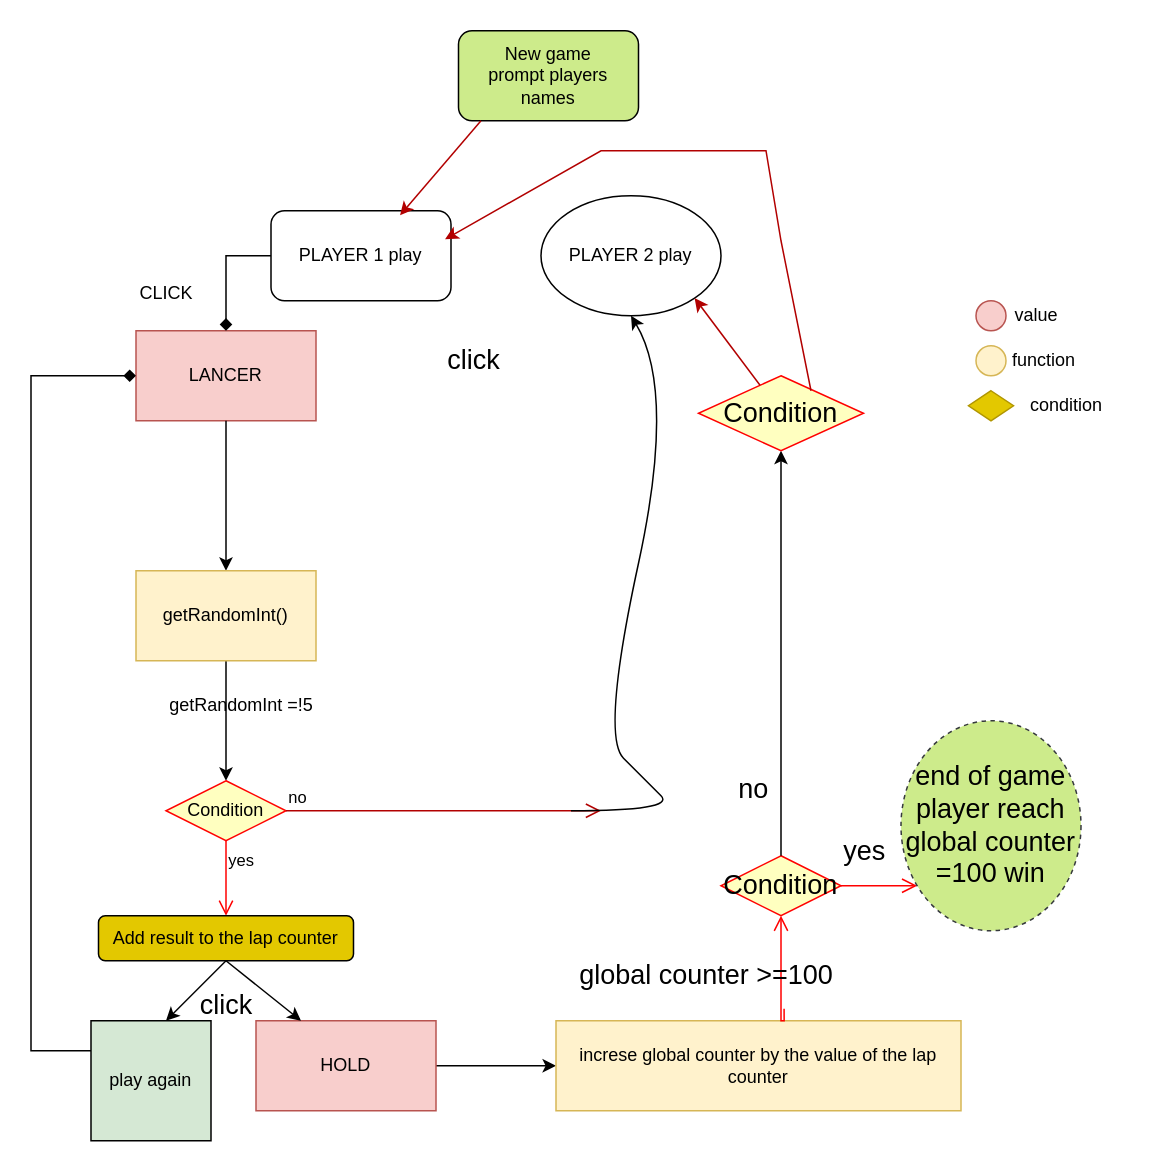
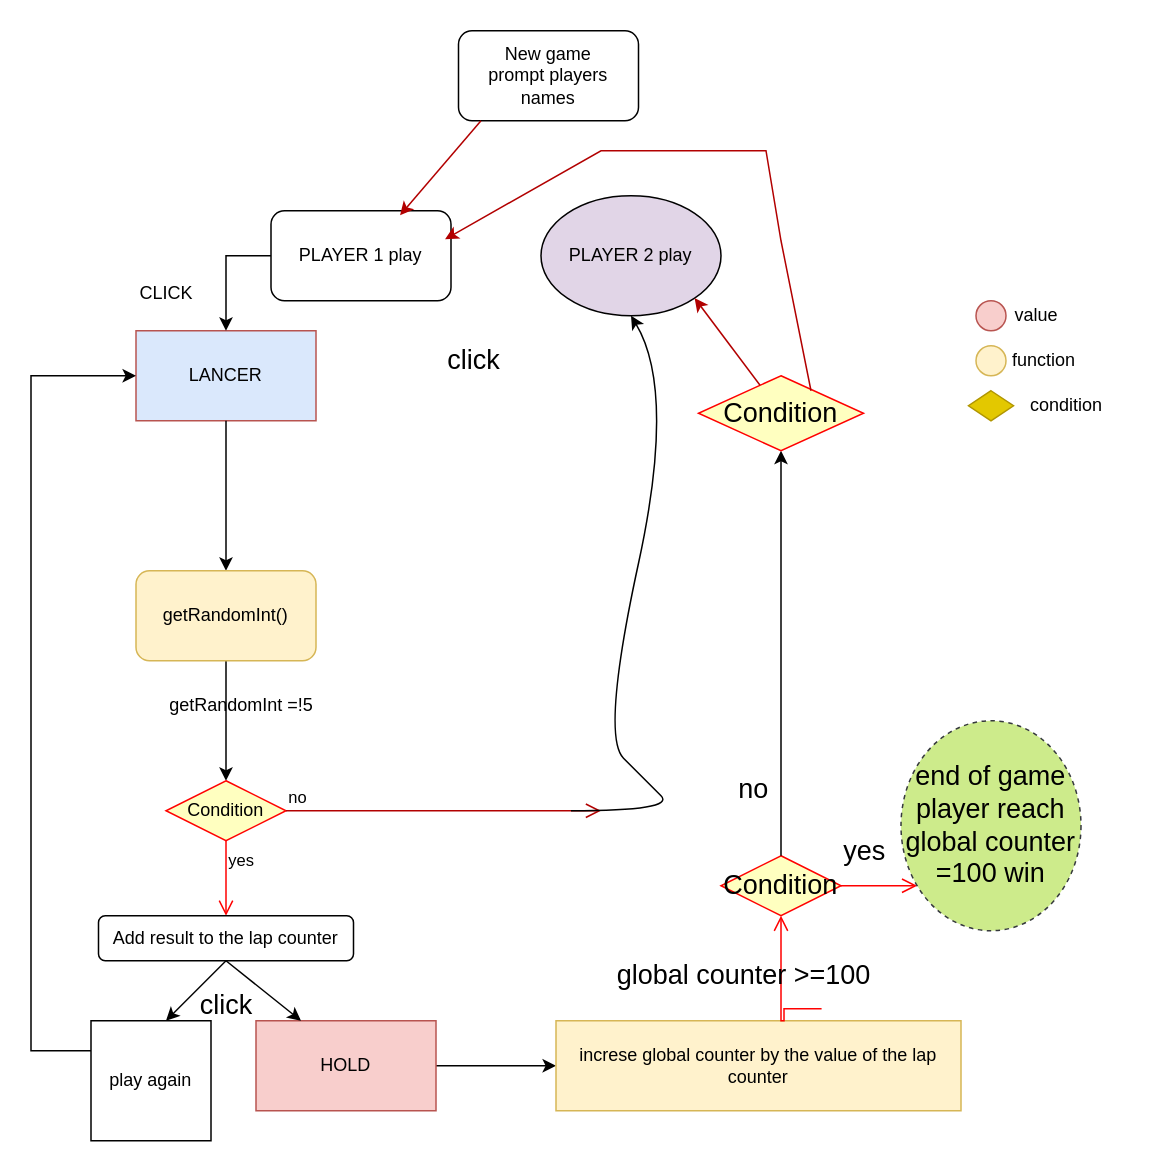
node "New game prompt players names": fillcolor #cdeb8b -> #ffffff
node "PLAYER 2 play": fillcolor #ffffff -> #e1d5e7
edge "PLAYER 1 play" -> "LANCER": arrowhead diamond -> classic
edge "play again" -> "LANCER": arrowhead diamond -> classic
node "LANCER": fillcolor #f8cecc -> #dae8fc
node "getRandomInt()": shape rectangle -> rounded rectangle
node "Add result to the lap counter": fillcolor #e3c800 -> #ffffff
node "global counter >=100": moved (706, 976) -> (743, 976)
node "play again": fillcolor #d5e8d4 -> #ffffff
